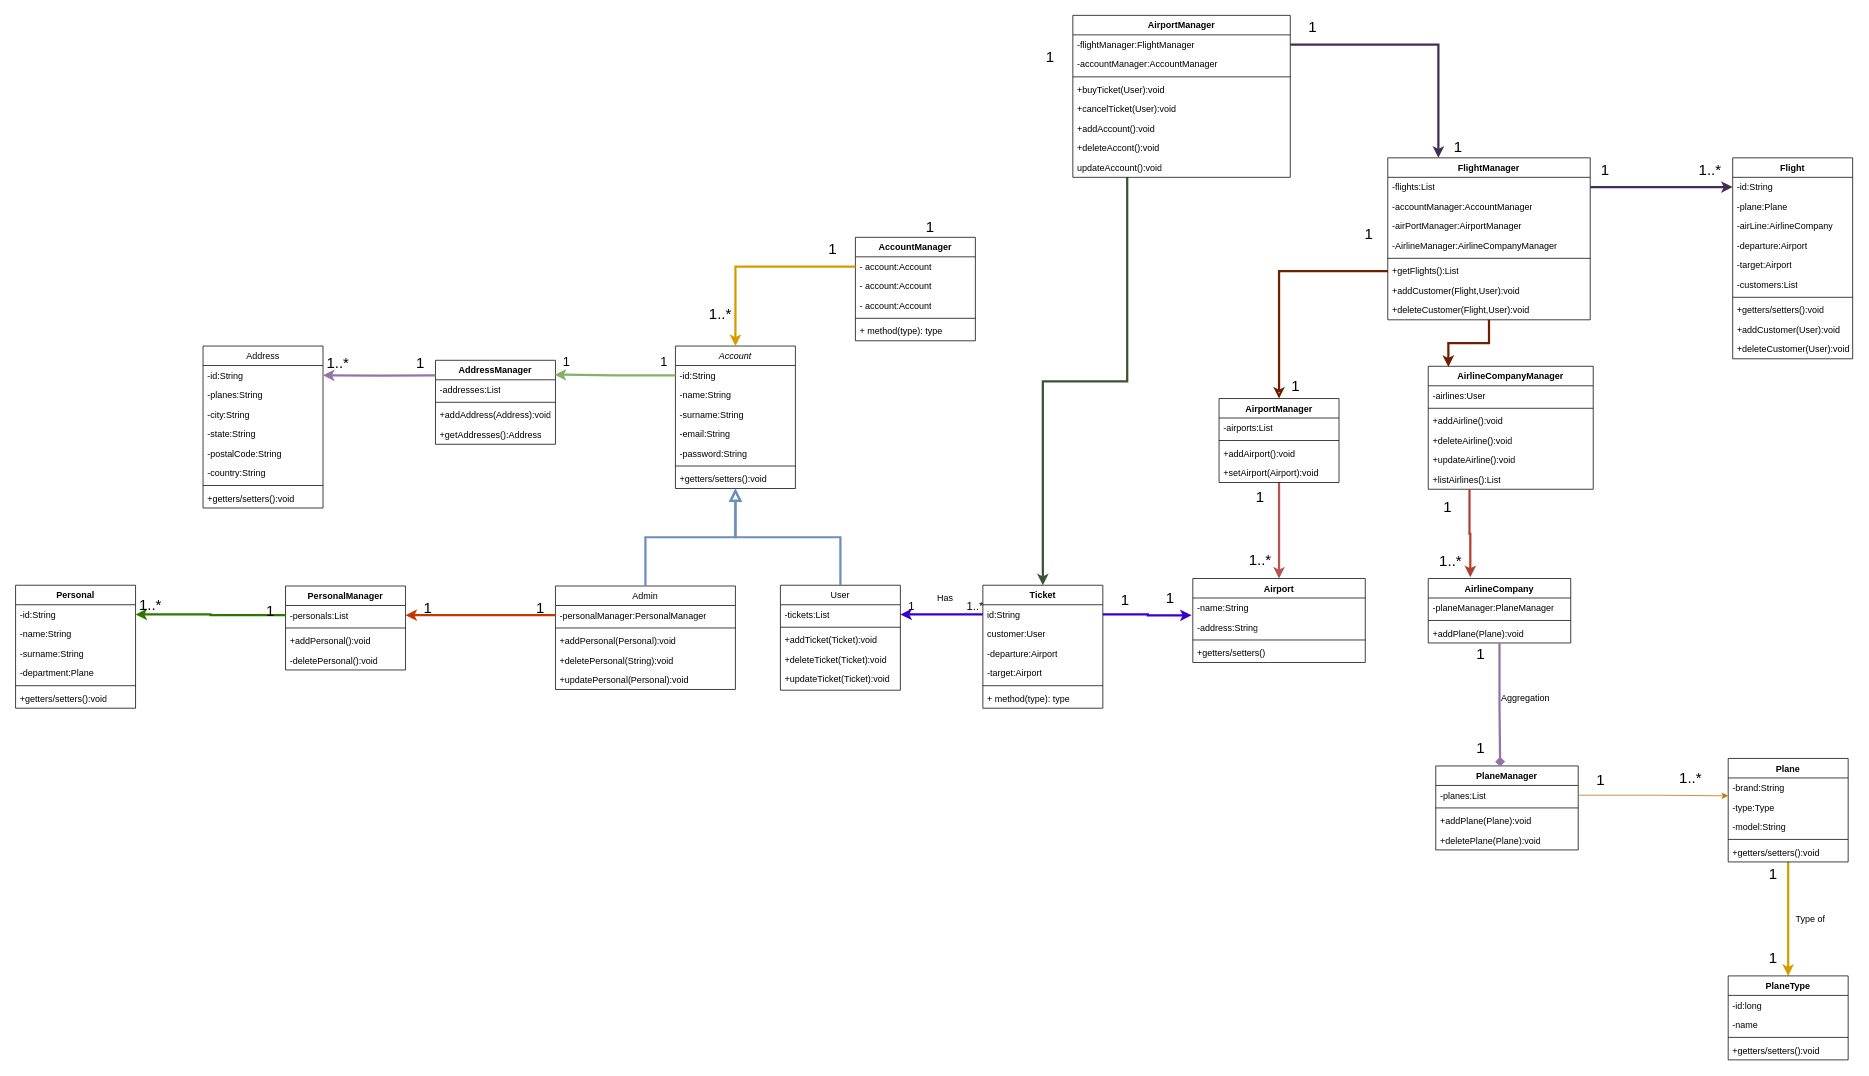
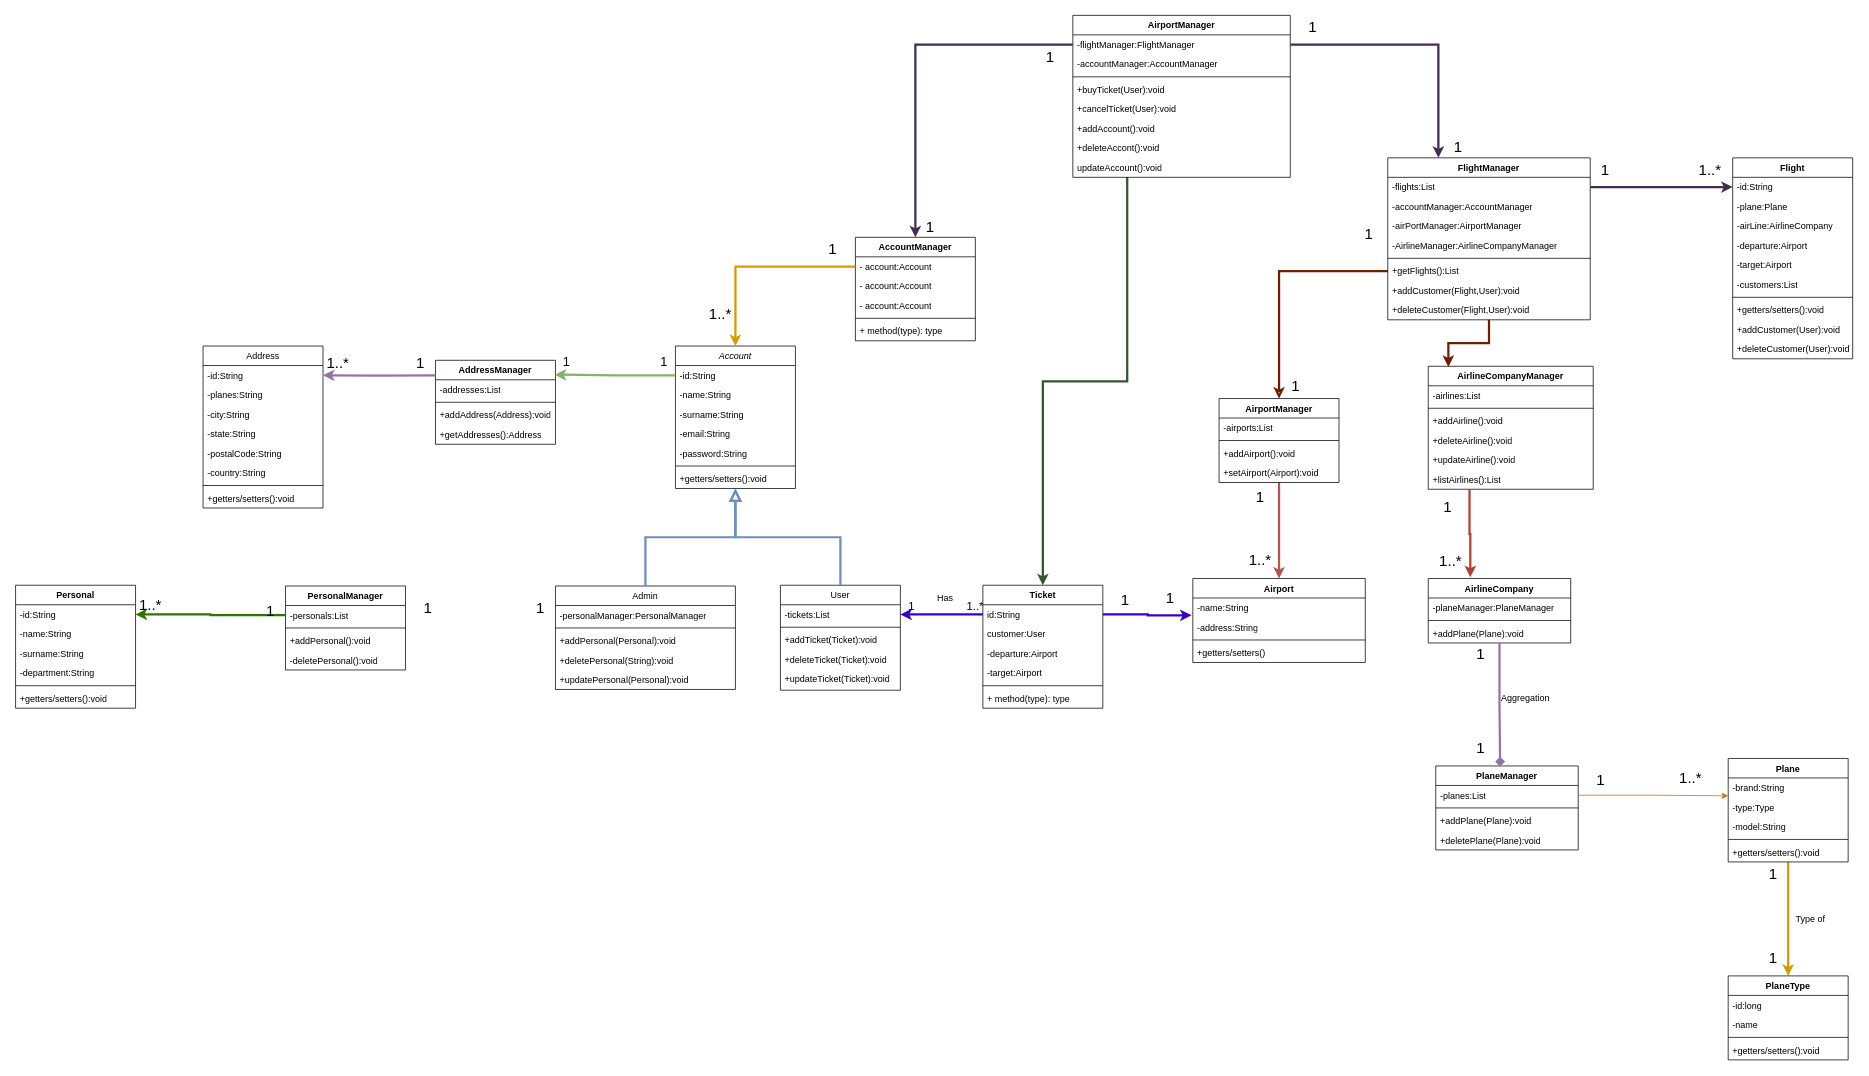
edge "-flightManager:FlightManager" -> "AccountManager": added
node "-airlines:User": label "-airlines:User" -> "-airlines:List"
edge "-personalManager:PersonalManager" -> "-personals:List": removed
node "-department:Plane": label "-department:Plane" -> "-department:String"
